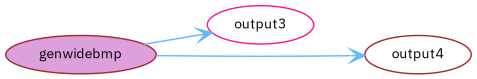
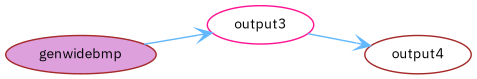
edge "genwidebmp" -> "output4": now "output3" -> "output4"
